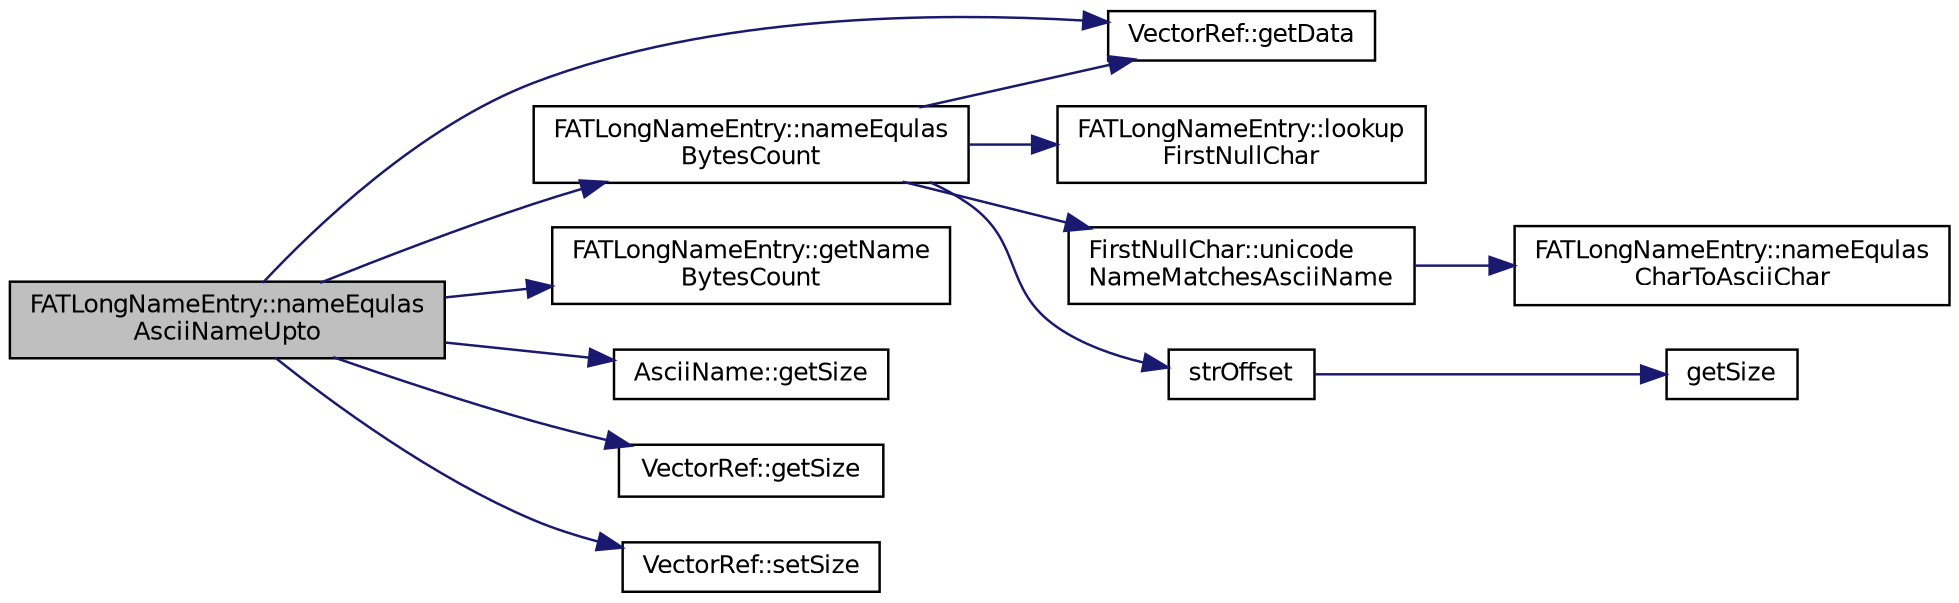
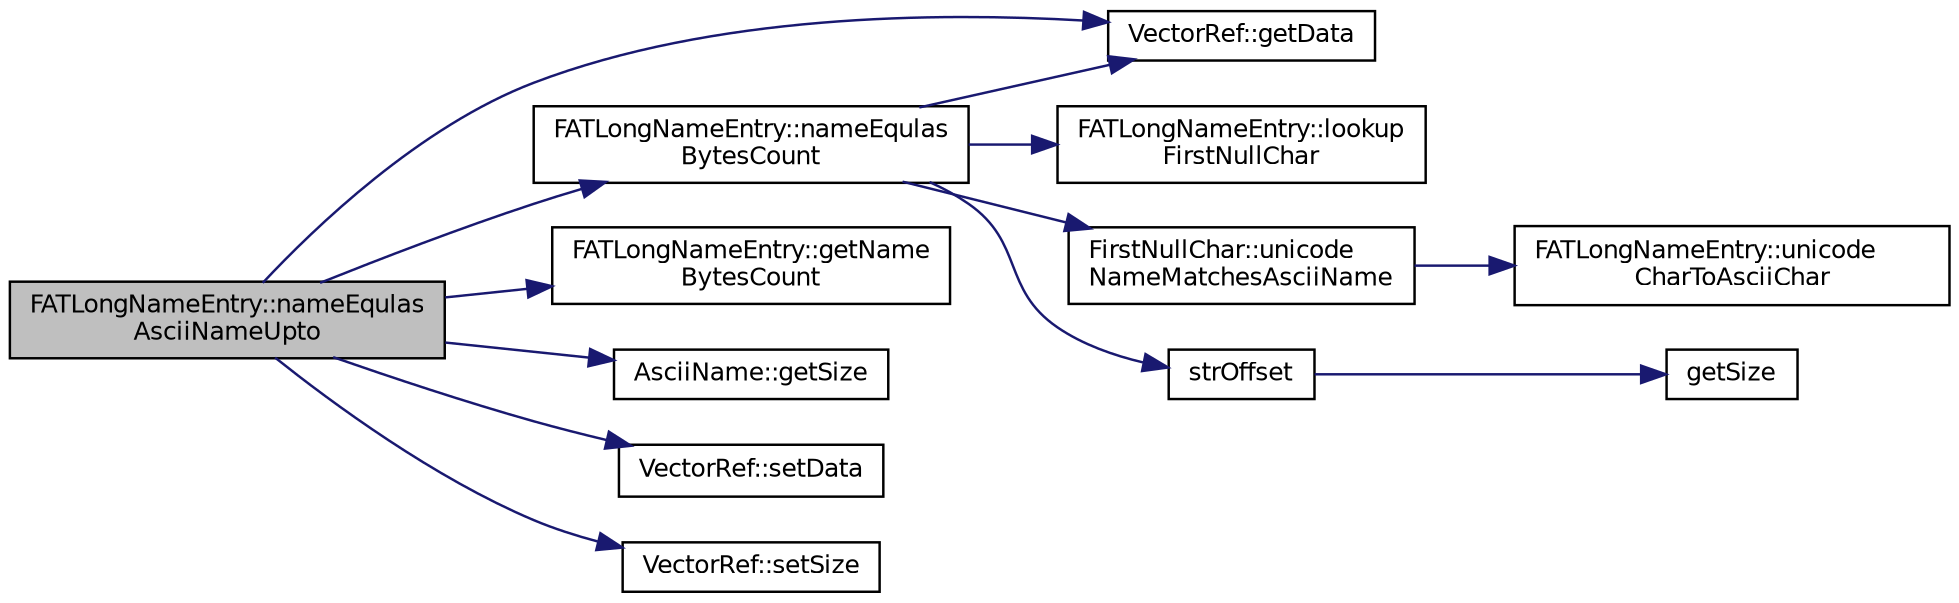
node "FATLongNameEntry::nameEqulas CharToAsciiChar": label "FATLongNameEntry::nameEqulas CharToAsciiChar" -> "FATLongNameEntry::unicode CharToAsciiChar"
node "VectorRef::getSize": label "VectorRef::getSize" -> "VectorRef::setData"
